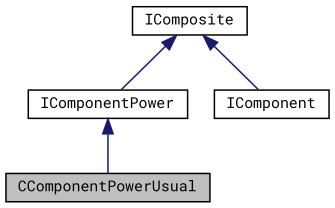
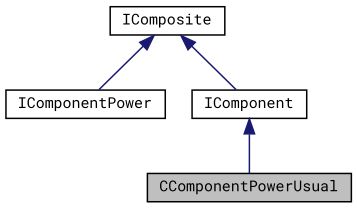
edge "CComponentPowerUsual" -> "IComponentPower": now "CComponentPowerUsual" -> "IComponent"
